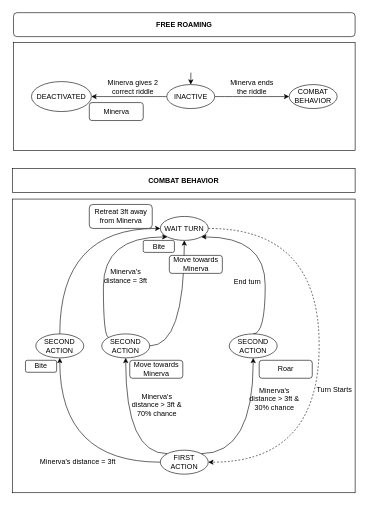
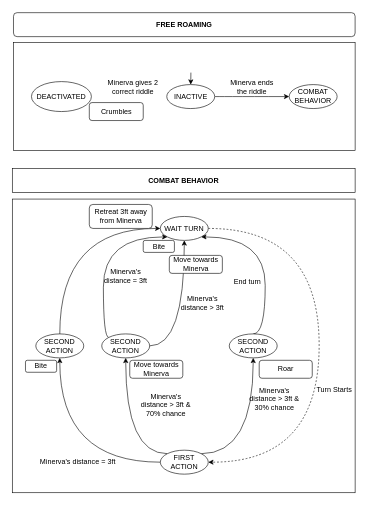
edge "INACTIVE" -> "DEACTIVATED": removed
node "Minerva": label "Minerva" -> "Crumbles"
node "Minerva's distance > 3ft": added
node "Minerva's distance > 3ft & 70% chance": moved (157, 405) -> (166, 405)
